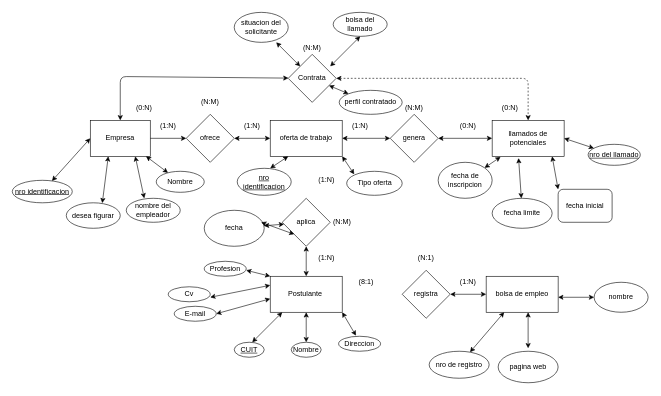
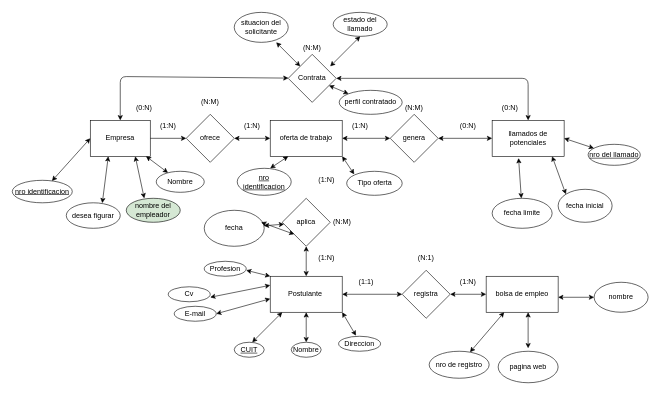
node "bolsa del llamado": label "bolsa del llamado" -> "estado del llamado"
edge "Contrata" -- "llamados de potenciales": style dashed -> solid
edge "llamados de potenciales" -- "fecha de inscripcion": removed
node "fecha de inscripcion": removed
node "fecha inicial": shape rounded rectangle -> ellipse
node "nombre del empleador": fillcolor #ffffff -> #d5e8d4
node "(8:1)": label "(8:1)" -> "(1:1)"
edge "Postulante" -- "registra": added
